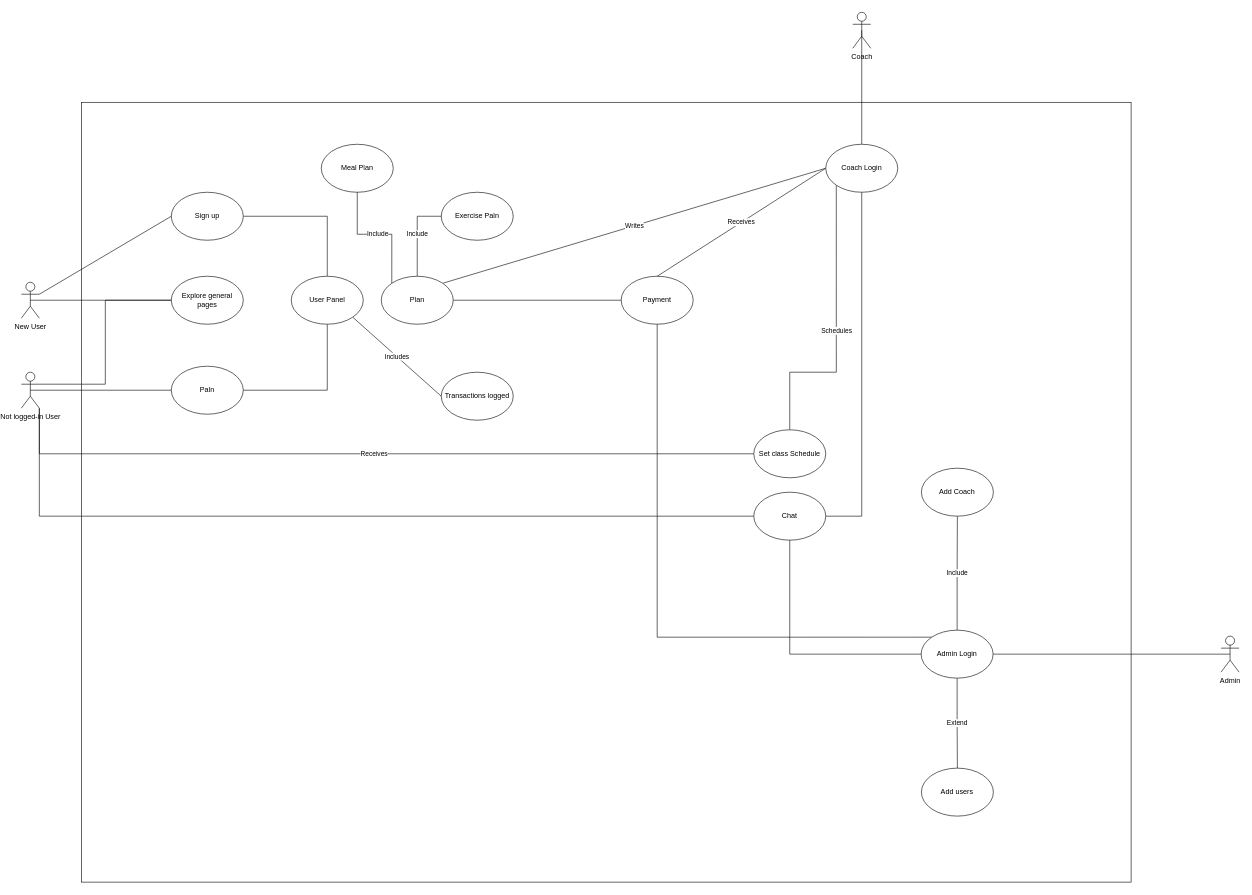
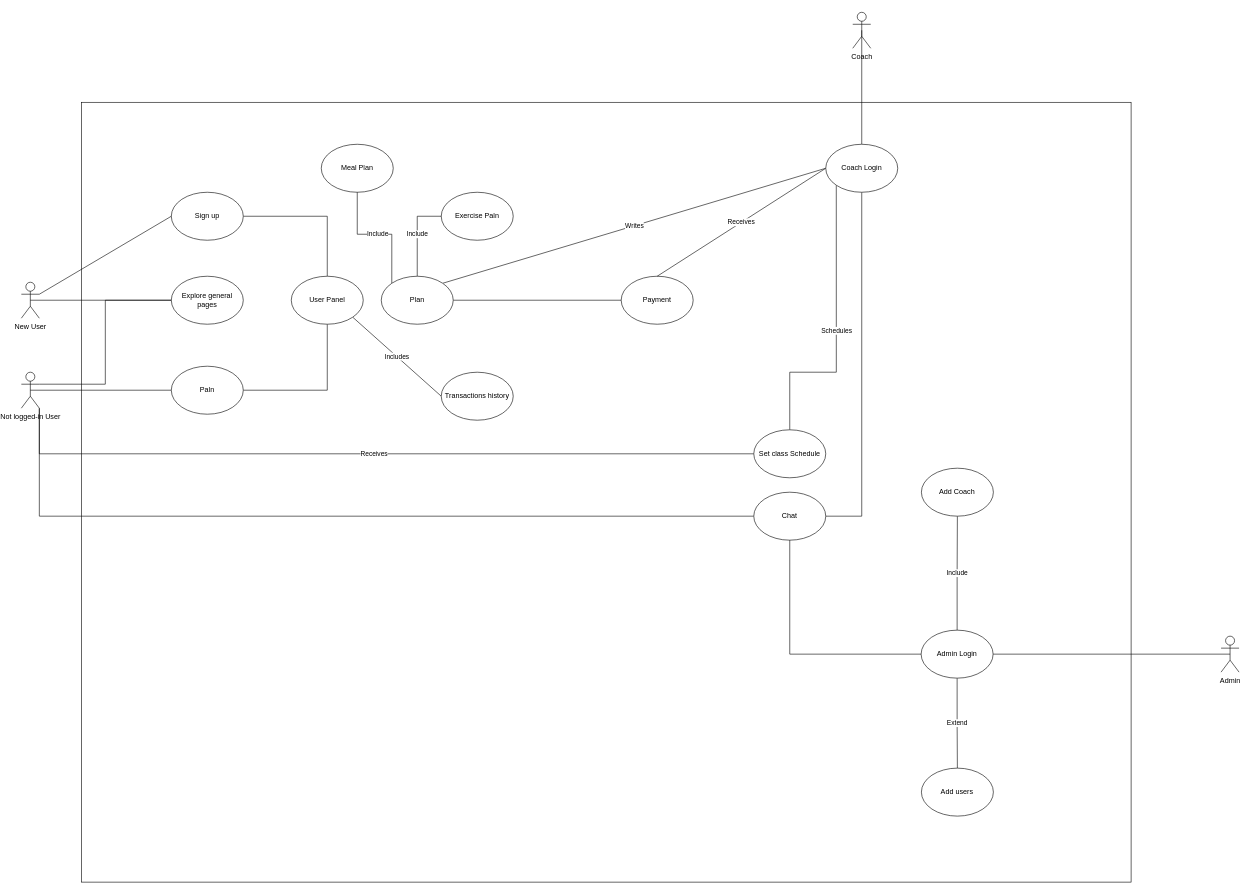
node "Transactions logged": label "Transactions logged" -> "Transactions history"
edge "Payment" -- "Admin Login": removed
